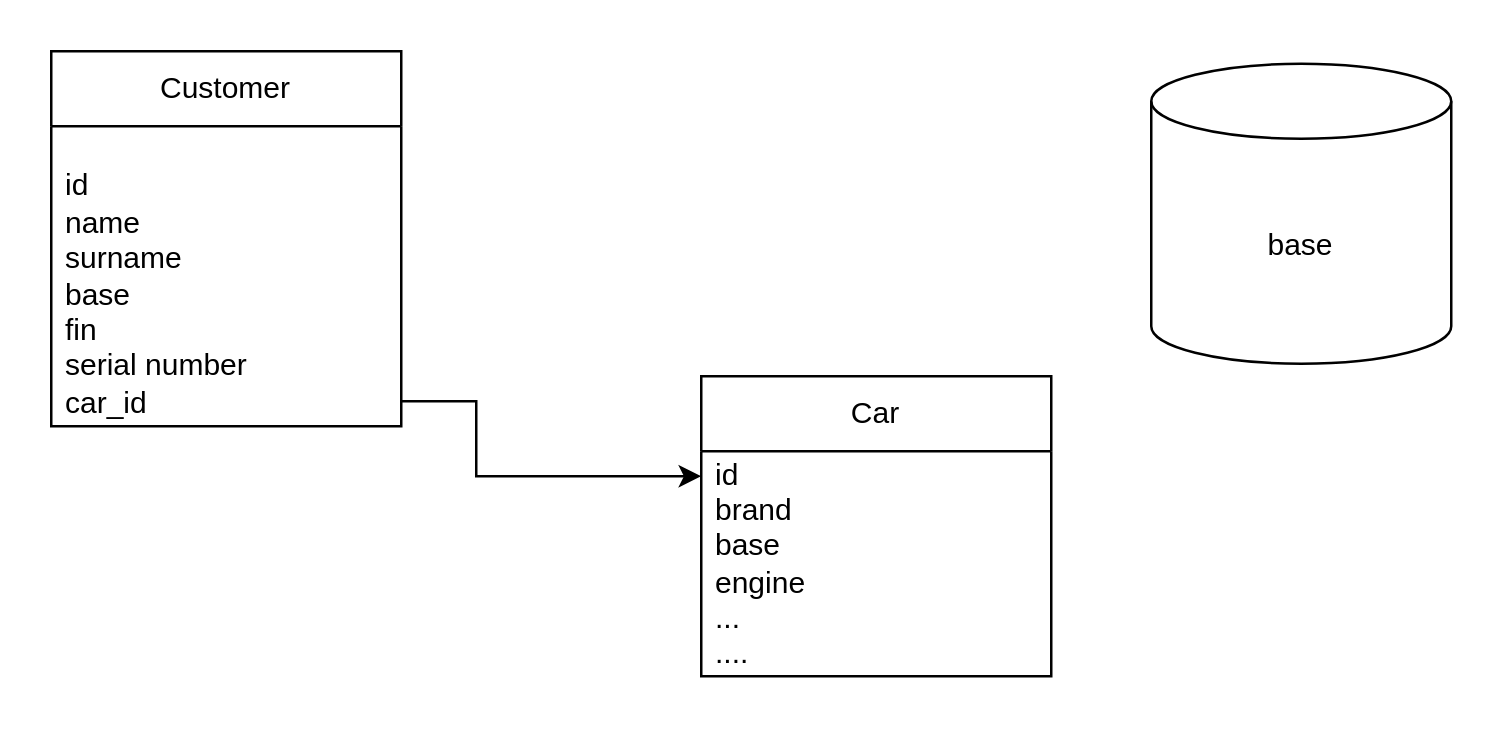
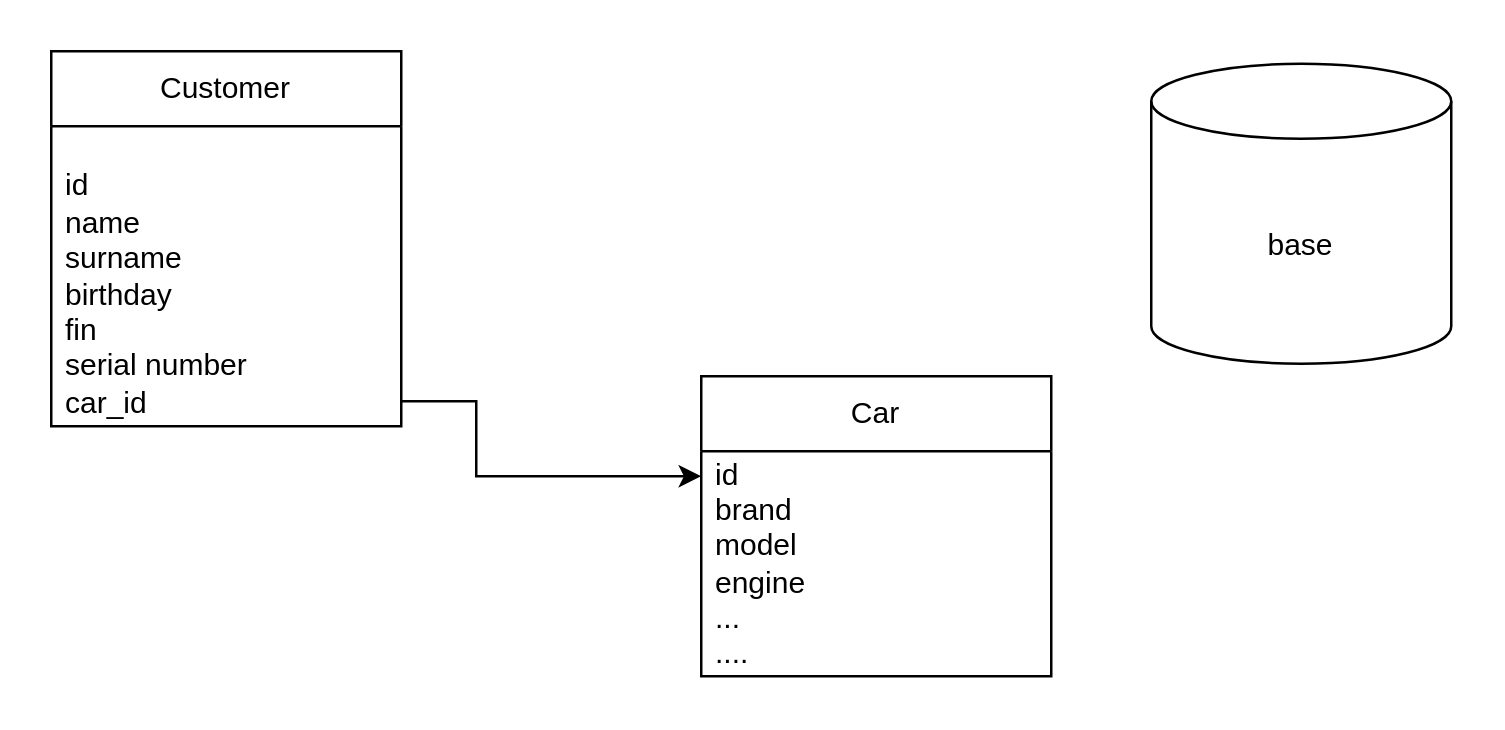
node "idnamesurnamebasefinserial number car_id": label "idnamesurnamebasefinserial number car_id" -> "idnamesurnamebirthdayfinserial number car_id"
node "idbrandbaseengine ... ....": label "idbrandbaseengine ... ...." -> "idbrandmodelengine ... ...."
